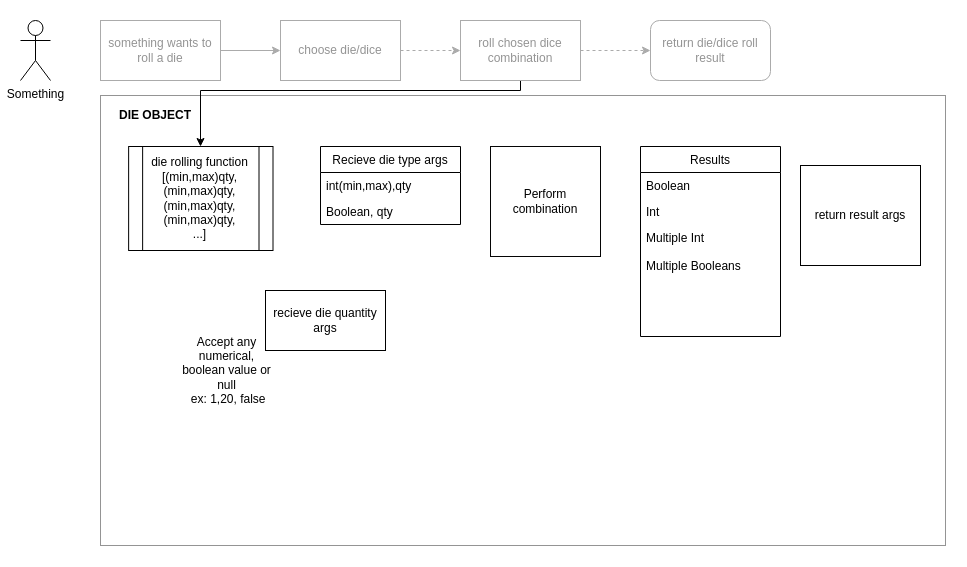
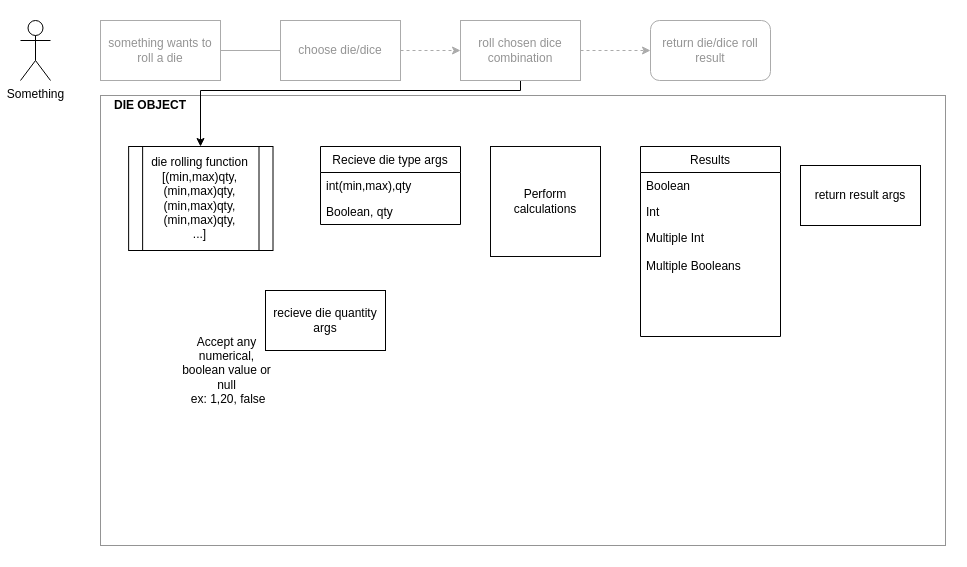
edge "something wants to roll a die" -> "choose die/dice": arrowhead classic -> none
node "DIE OBJECT": moved (156, 116) -> (151, 106)
node "Perform combination": label "Perform combination" -> "Perform calculations"
node "return result args": size 120x100 -> 120x60
